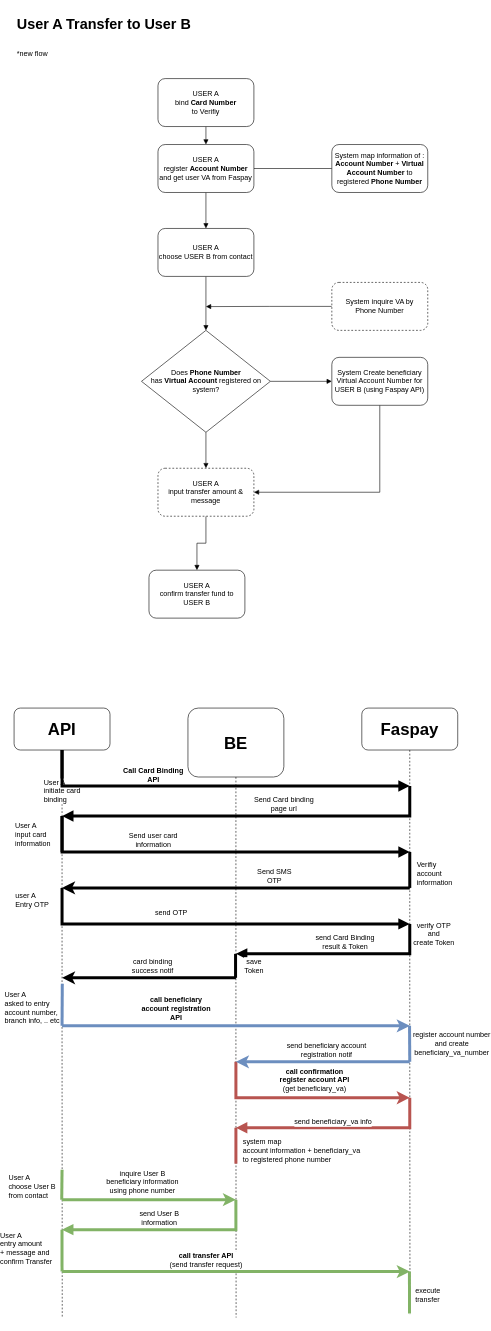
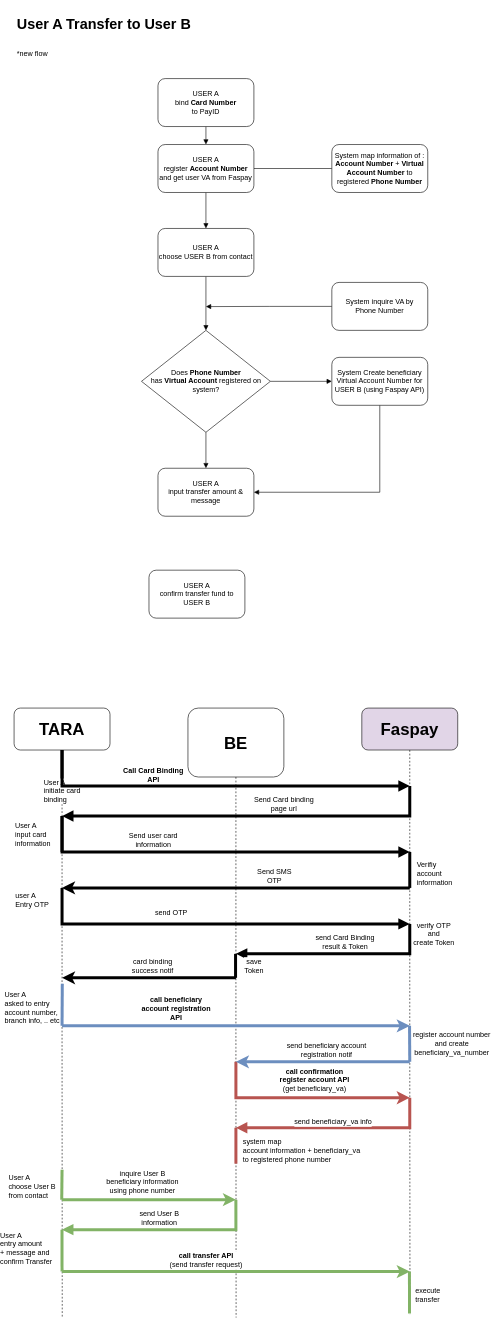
node "USER A bind Card Number to Verifiy": label "USER A bind Card Number to Verifiy" -> "USER A bind Card Number to PayID"
node "System inquire VA by Phone Number": style dashed -> solid
node "USER A input transfer amount & message": style dashed -> solid
edge "USER A input transfer amount & message" -> "USER A confirm transfer fund to USER B": removed
node "API": label "API" -> "TARA"
node "Faspay": fillcolor #ffffff -> #e1d5e7
